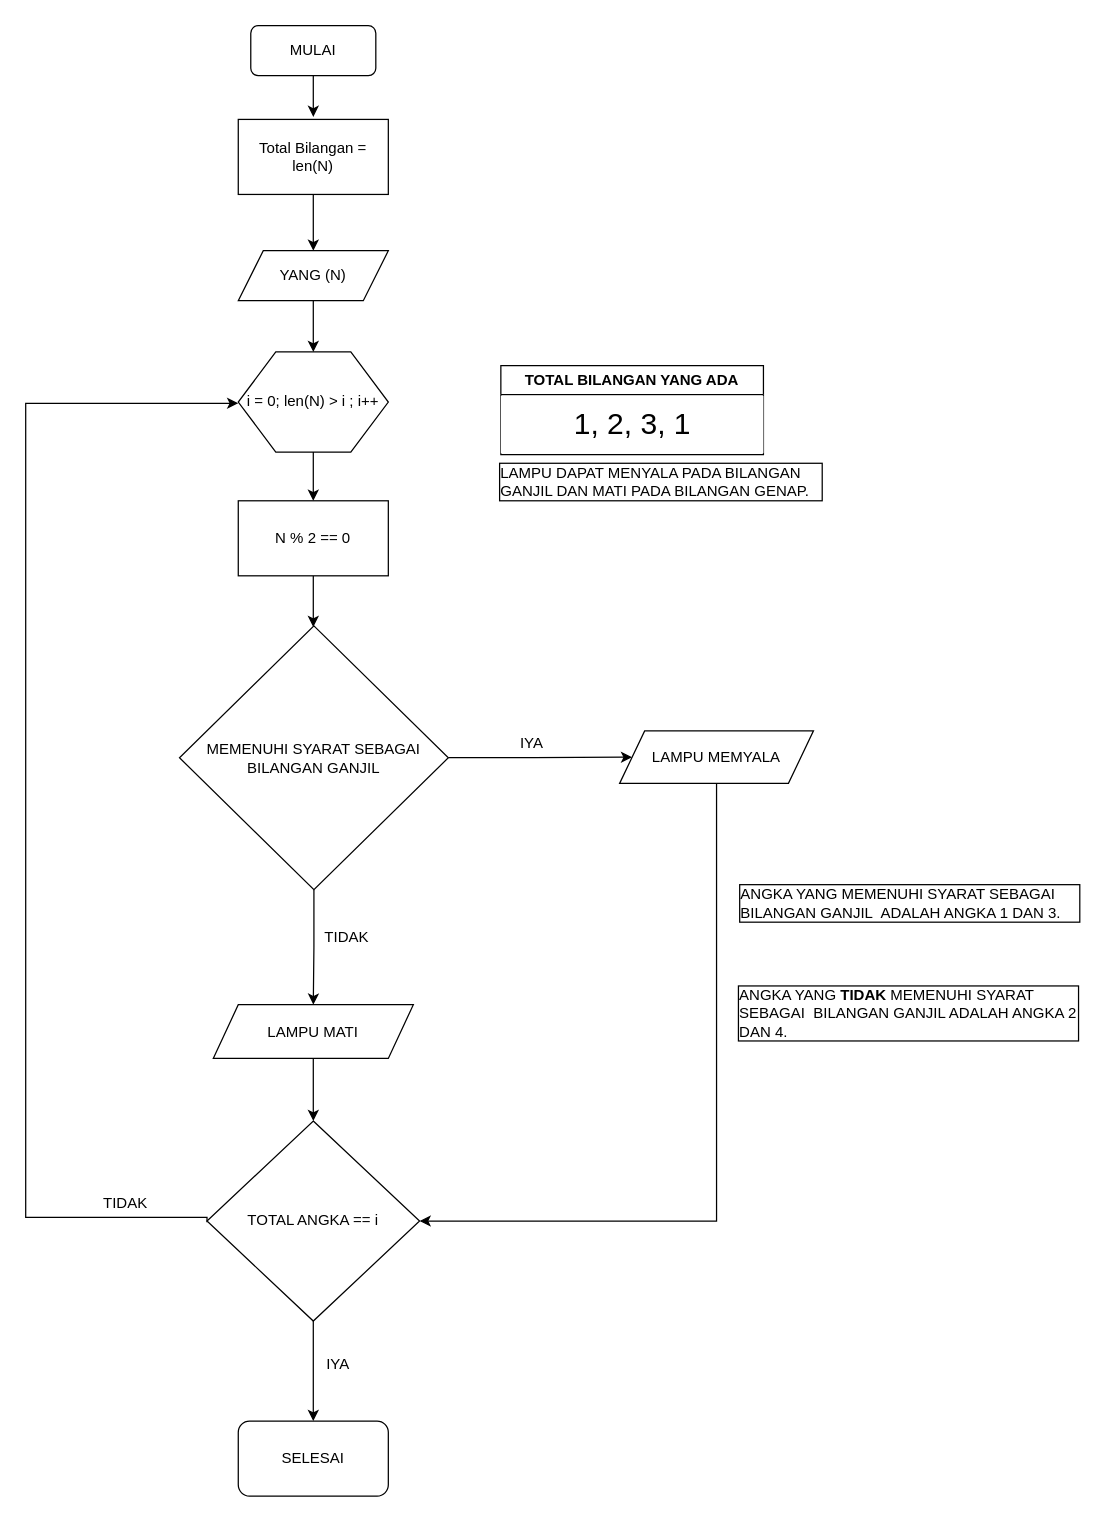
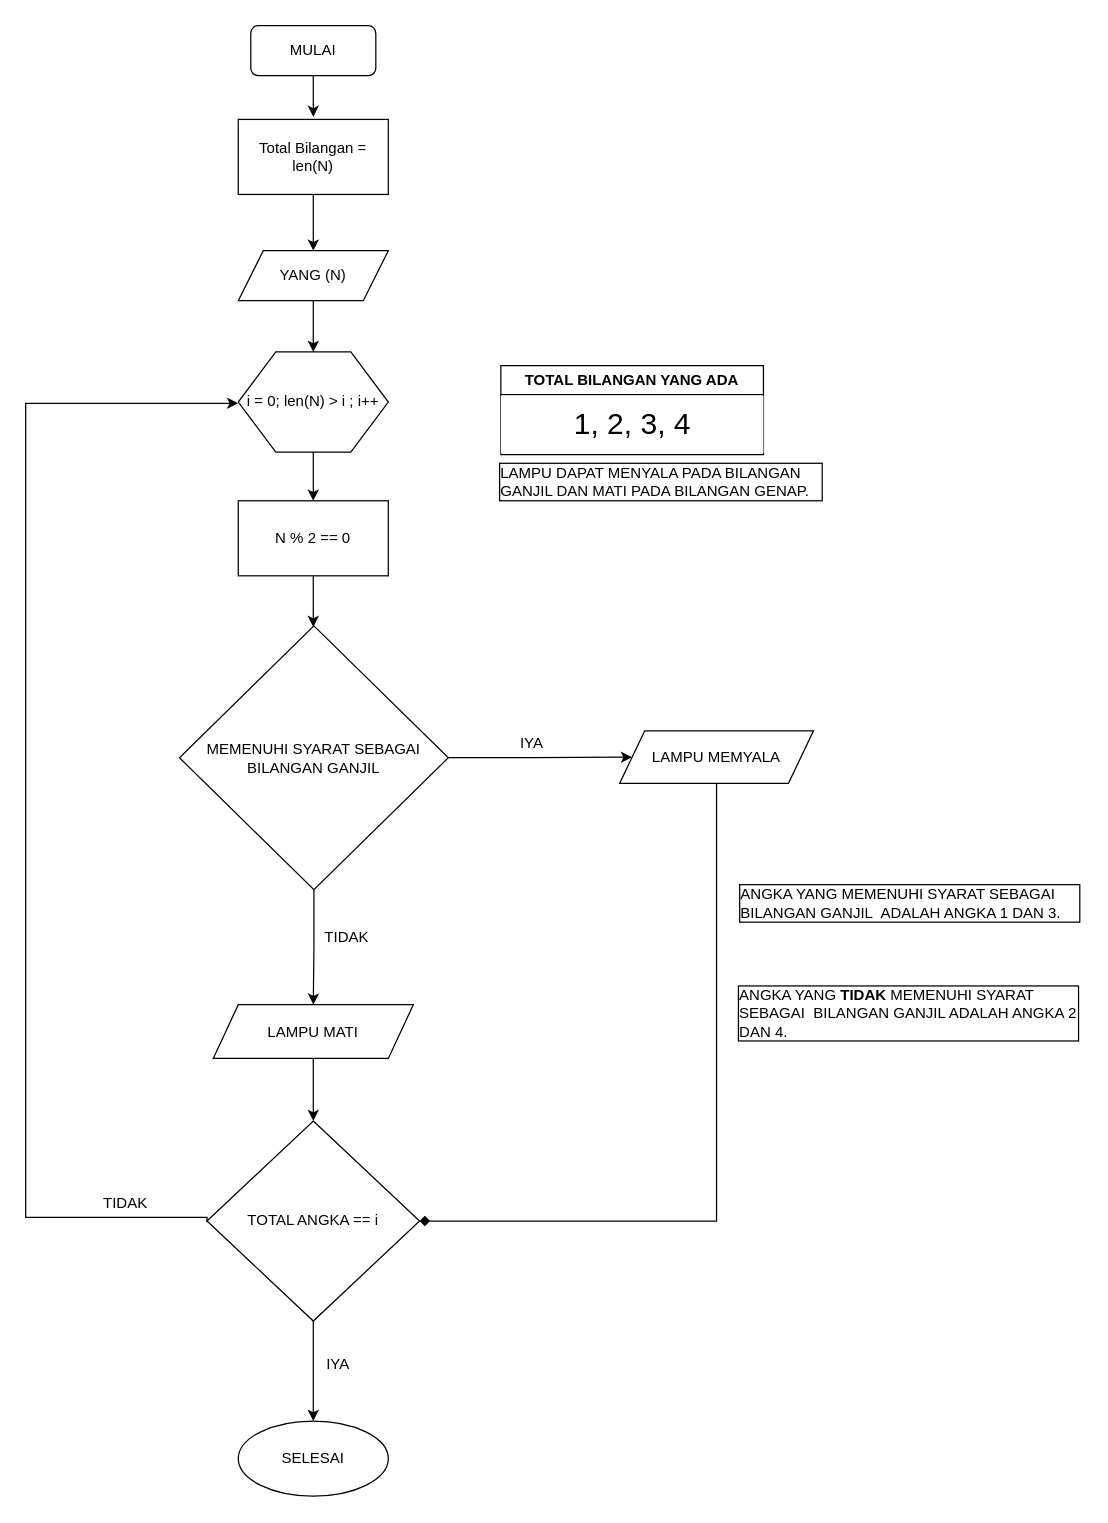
node "1, 2, 3, 1": label "1, 2, 3, 1" -> "1, 2, 3, 4"
edge "LAMPU MEMYALA" -> "TOTAL ANGKA == i": arrowhead classic -> diamond
node "SELESAI": shape rounded rectangle -> ellipse
